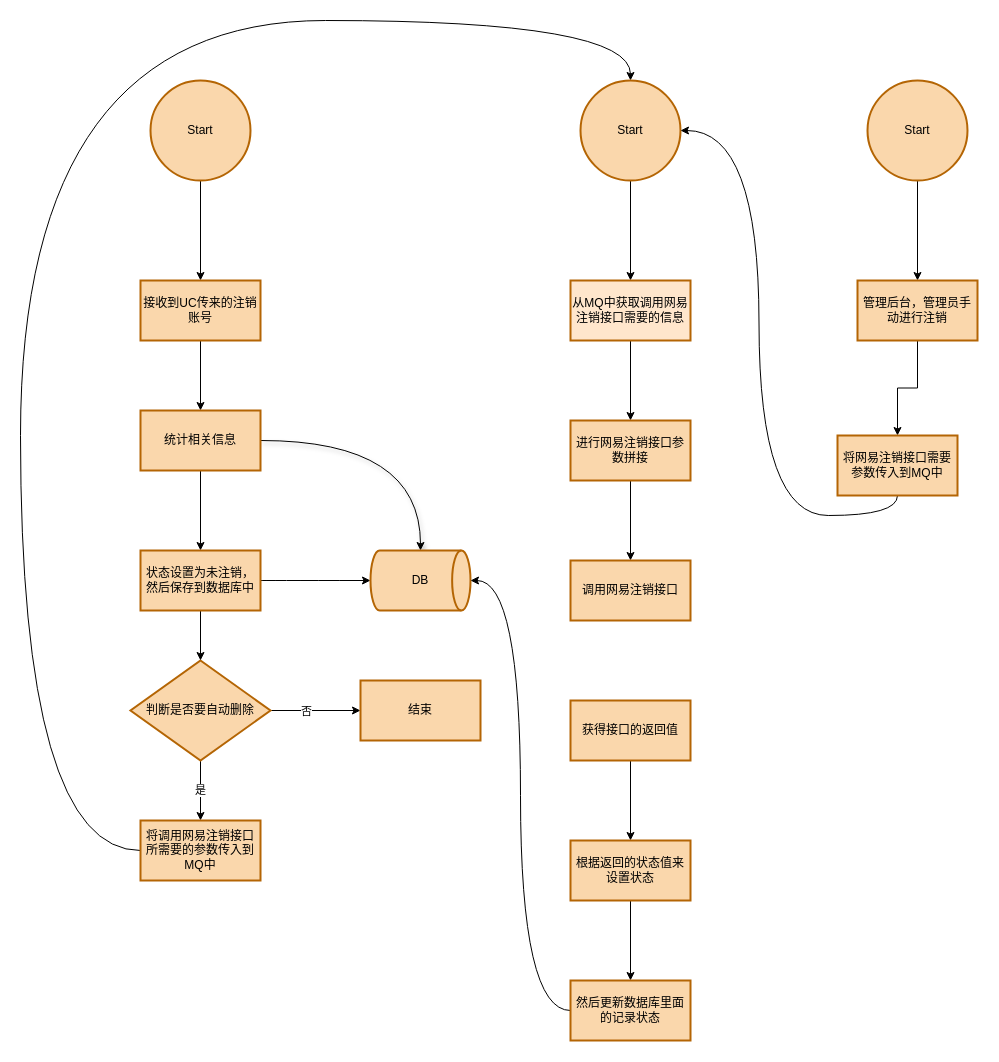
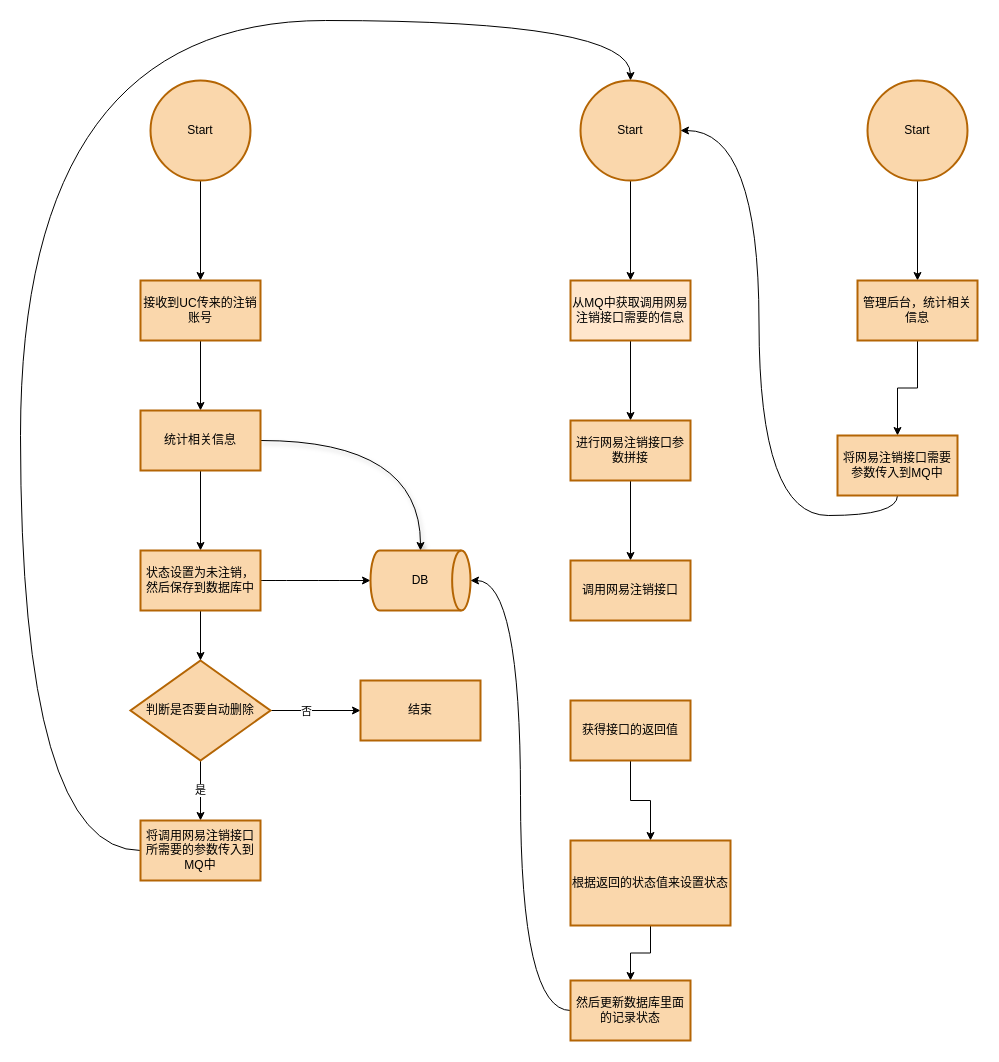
node "管理后台，管理员手动进行注销": label "管理后台，管理员手动进行注销" -> "管理后台，统计相关信息"
node "根据返回的状态值来设置状态": size 120x60 -> 160x85
